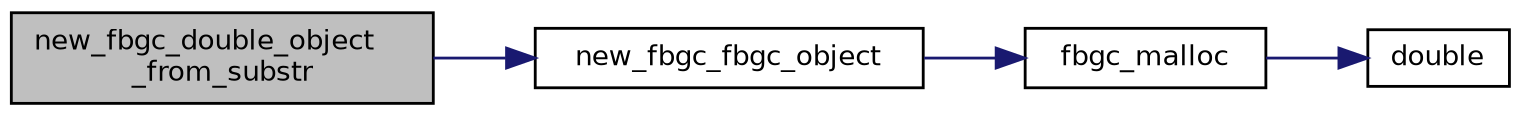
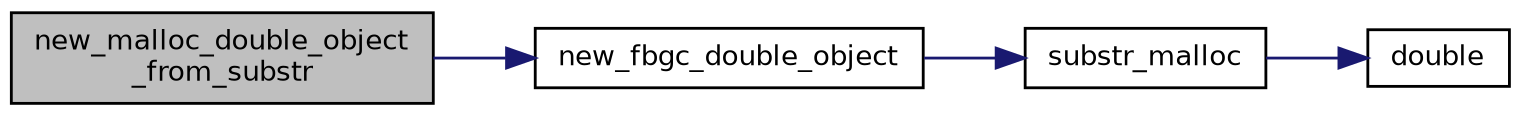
node "new_fbgc_double_object _from_substr": label "new_fbgc_double_object _from_substr" -> "new_malloc_double_object _from_substr"
node "new_fbgc_fbgc_object": label "new_fbgc_fbgc_object" -> "new_fbgc_double_object"
node "fbgc_malloc": label "fbgc_malloc" -> "substr_malloc"
